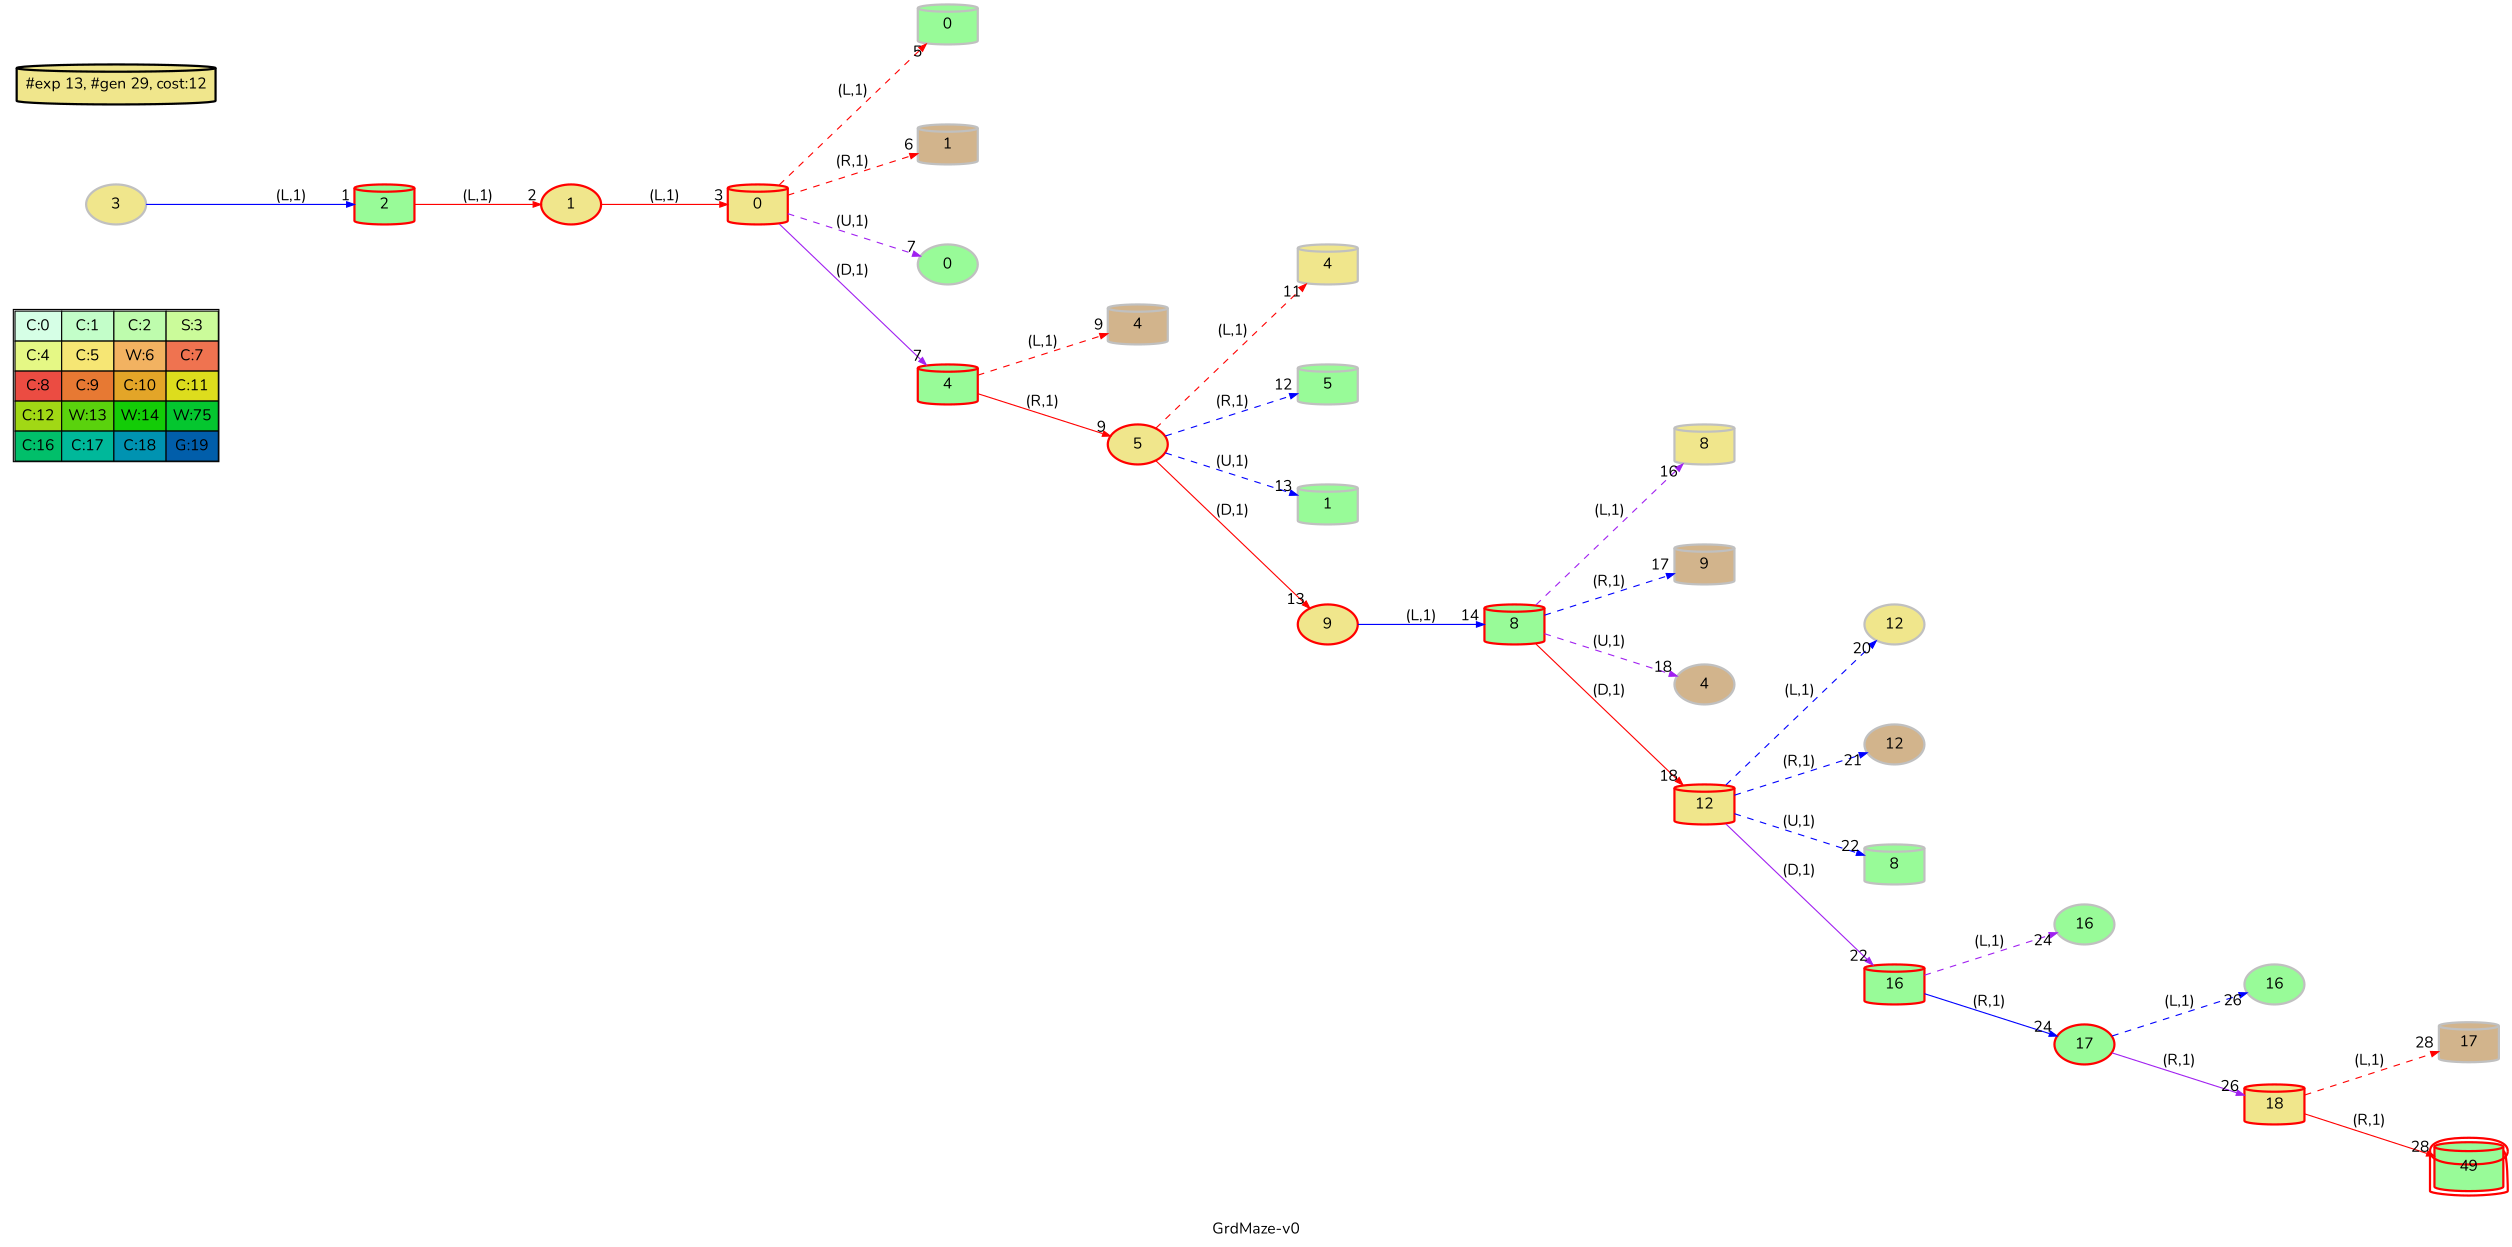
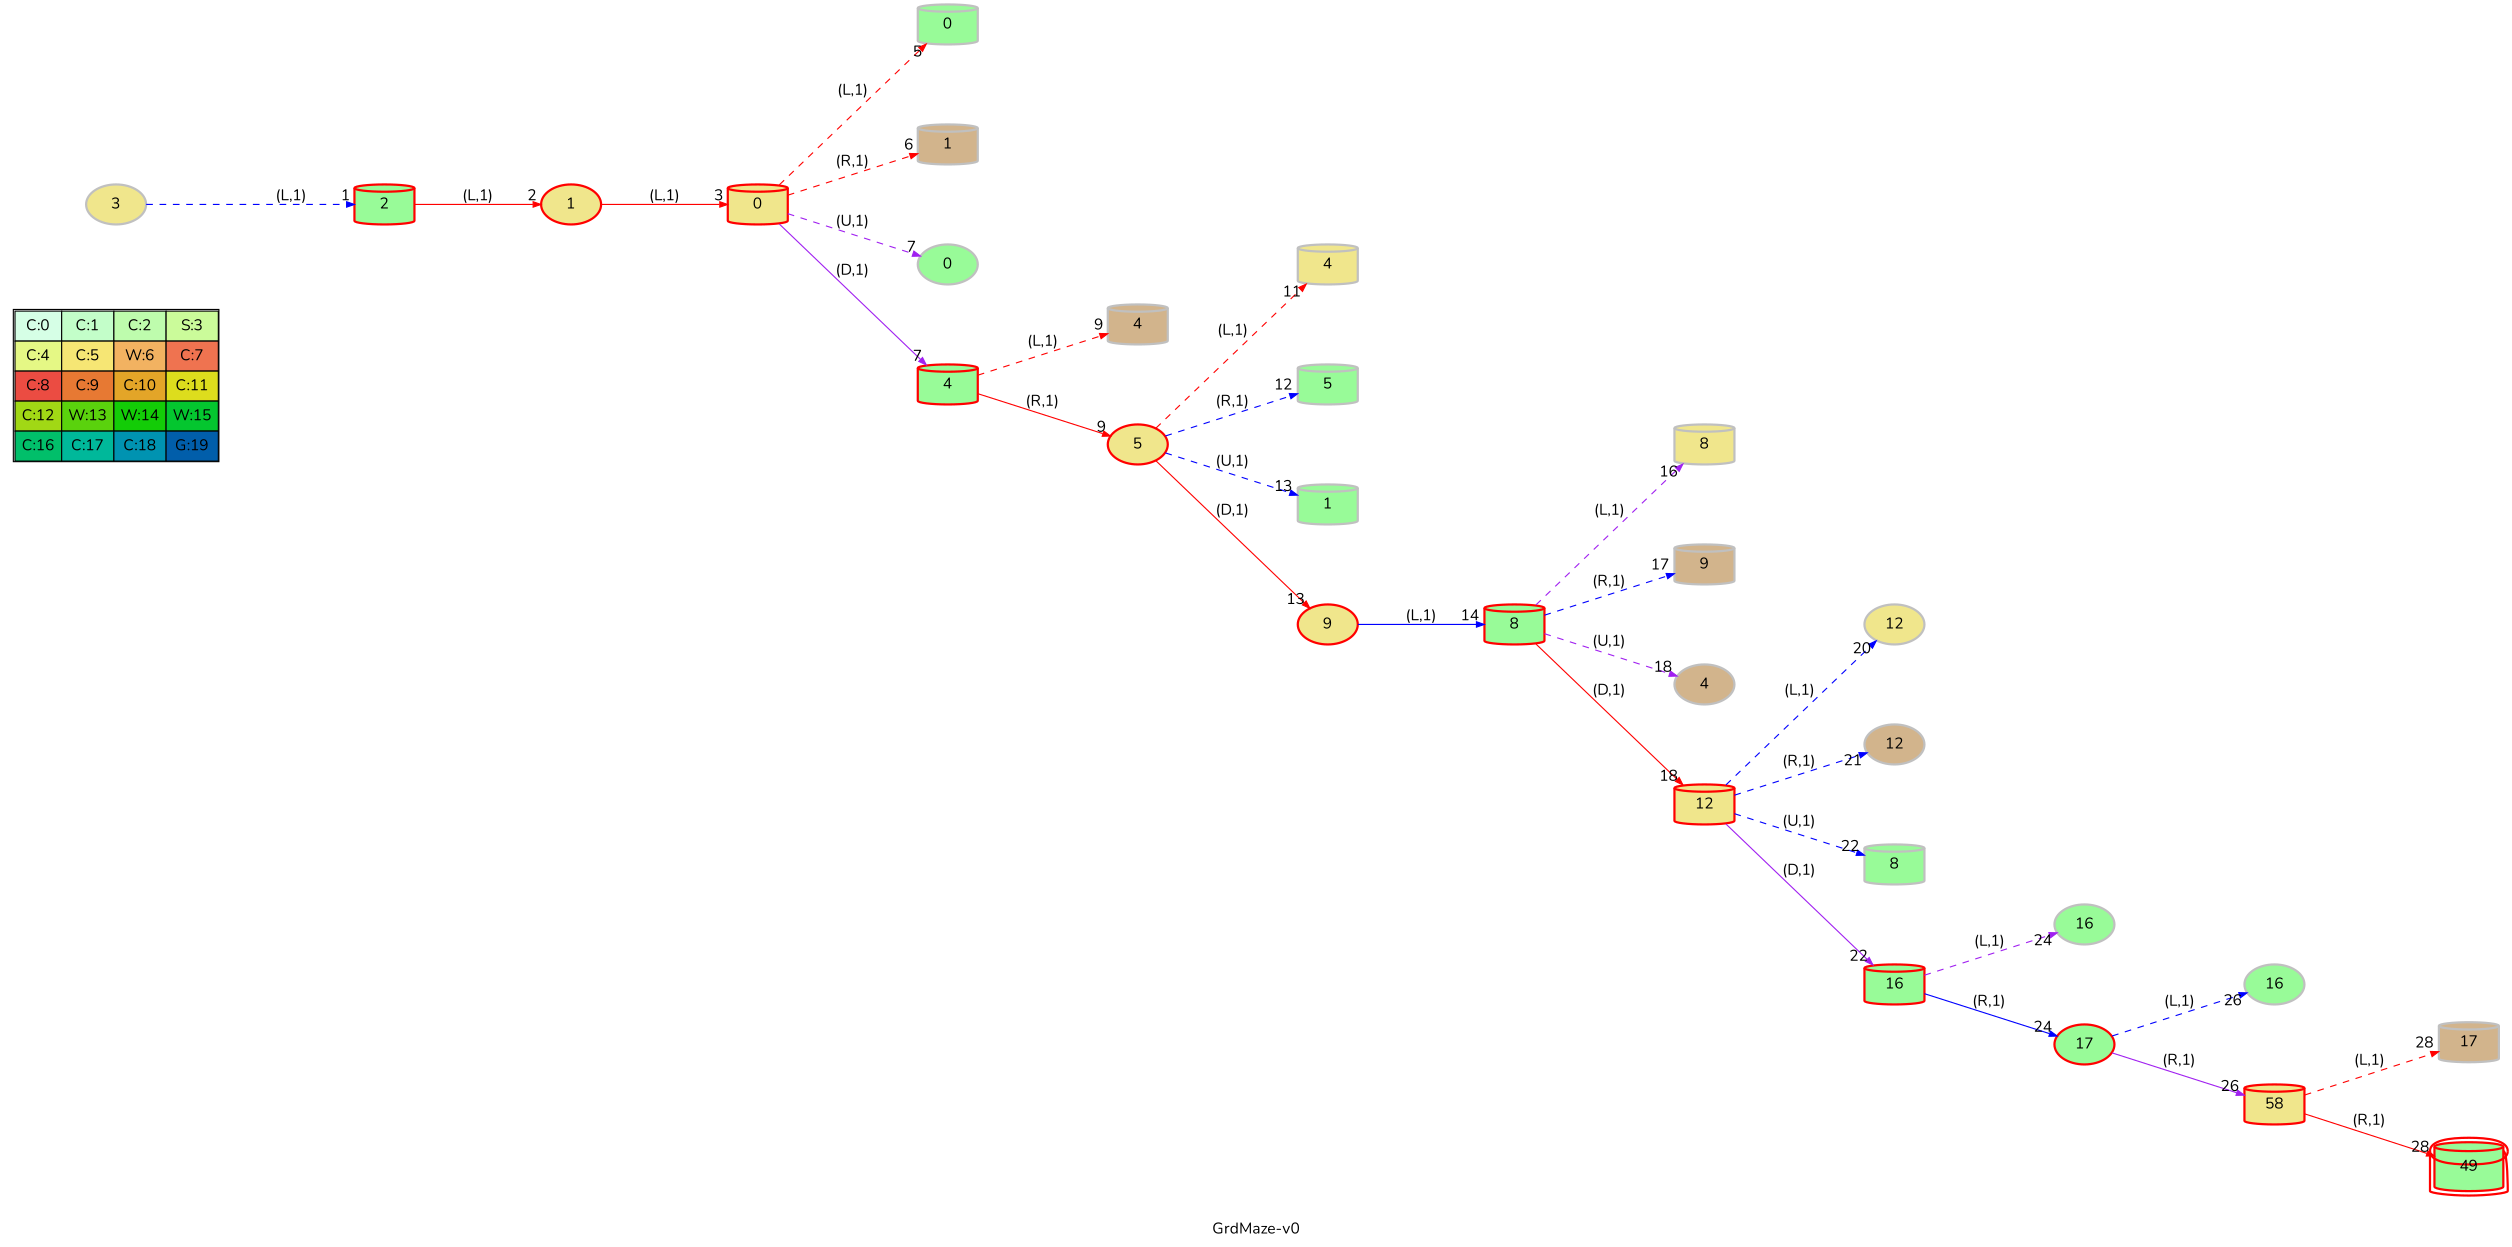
node "#exp 13, #gen 29, cost:12": removed
edge "3" -> "2": style solid -> dashed
node "C:0": text "W:75" -> "W:15"
node "18": label "18" -> "58"
